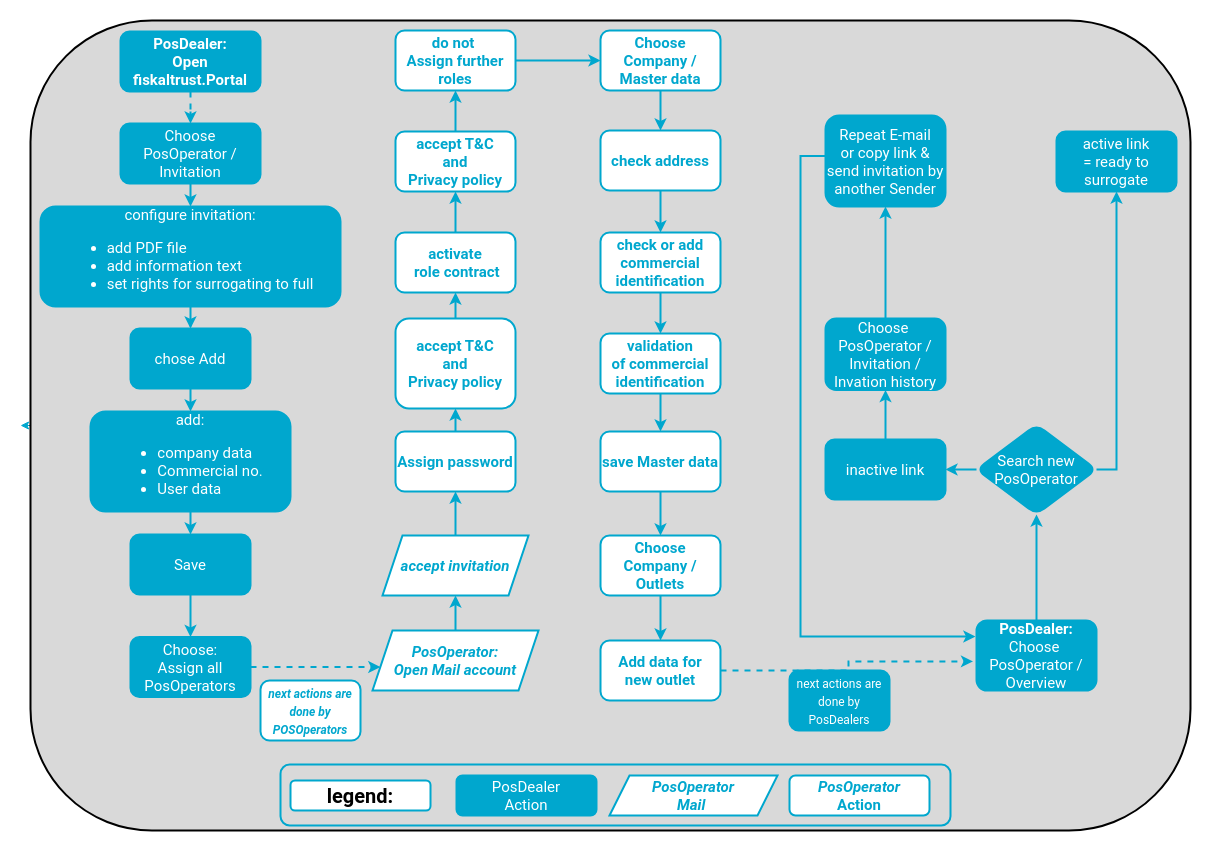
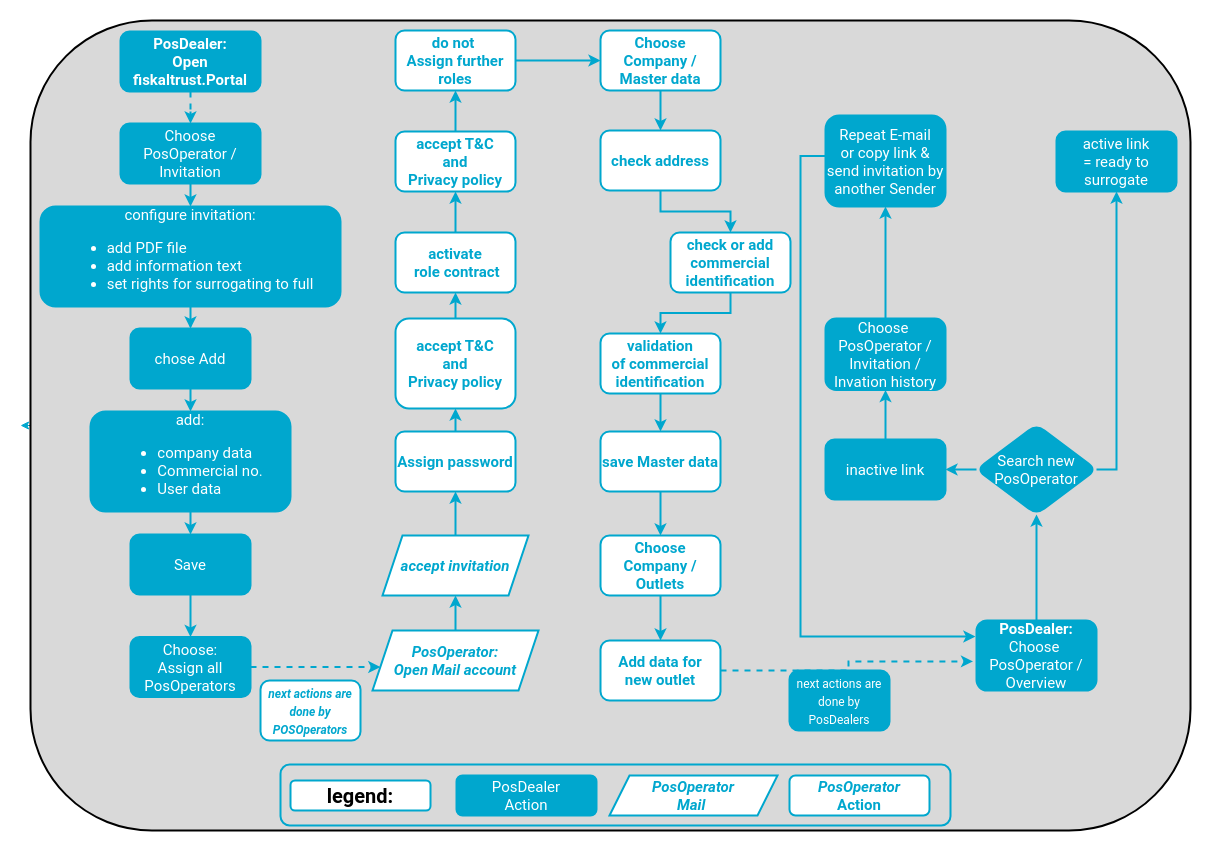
node "check or add commercial identification": moved (661, 263) -> (731, 263)
